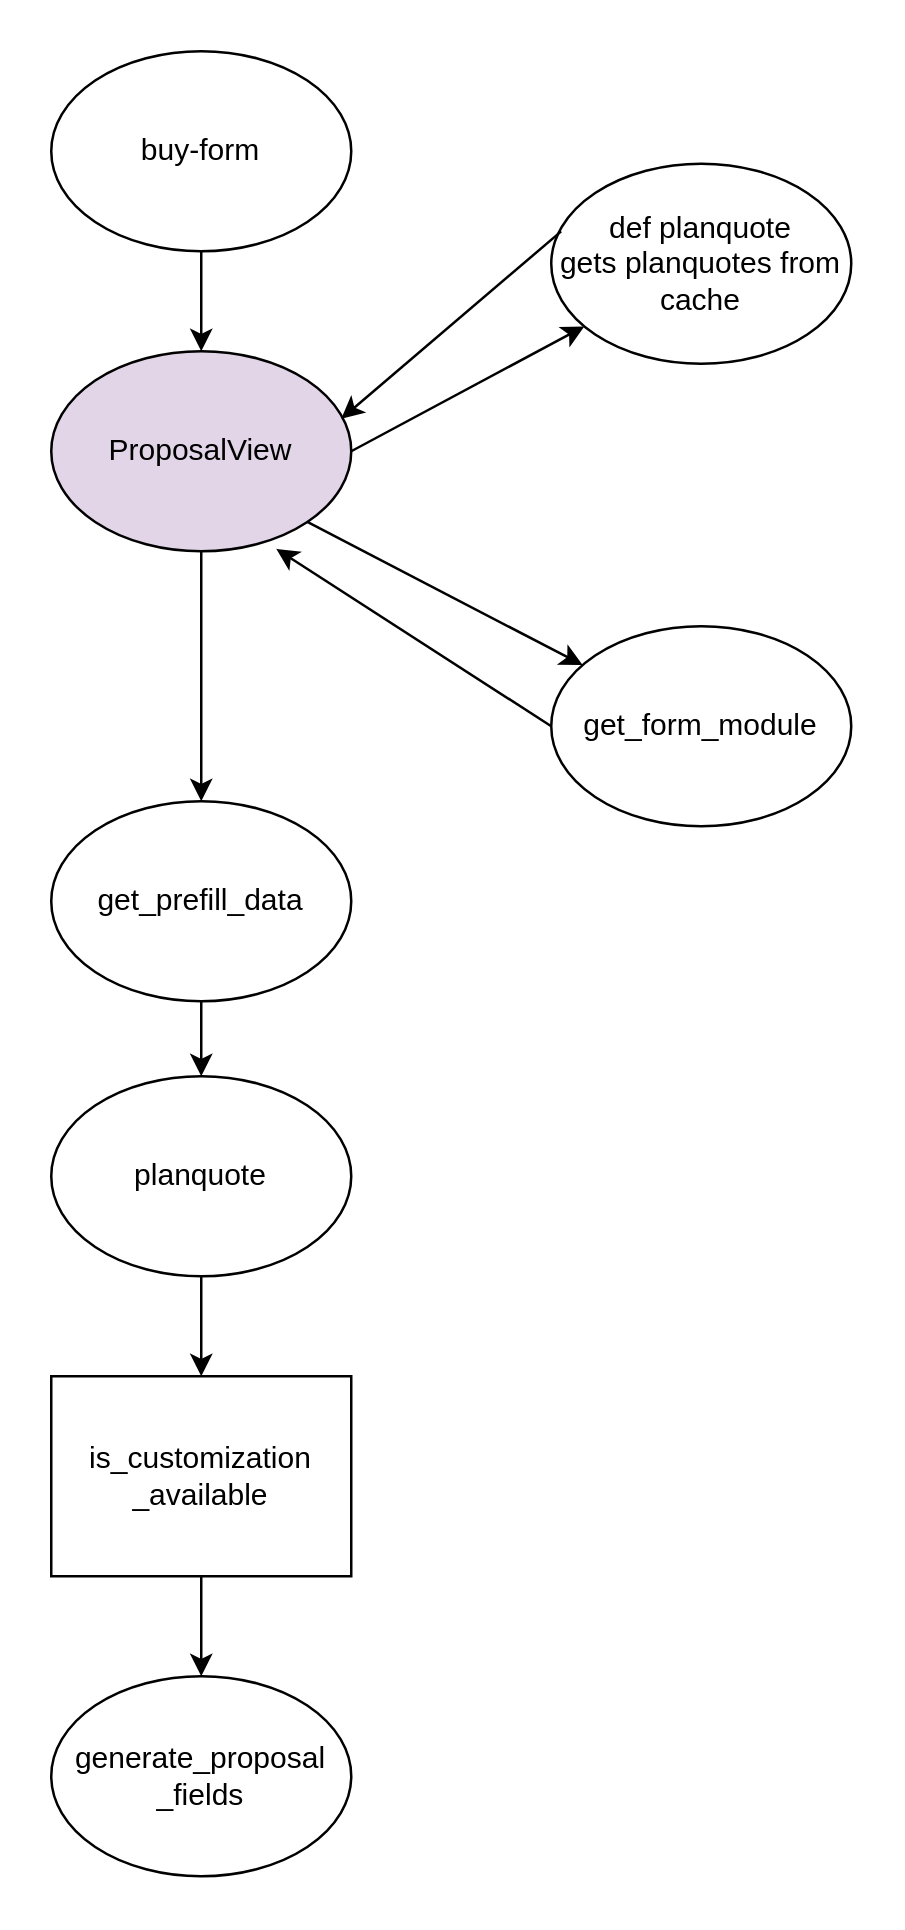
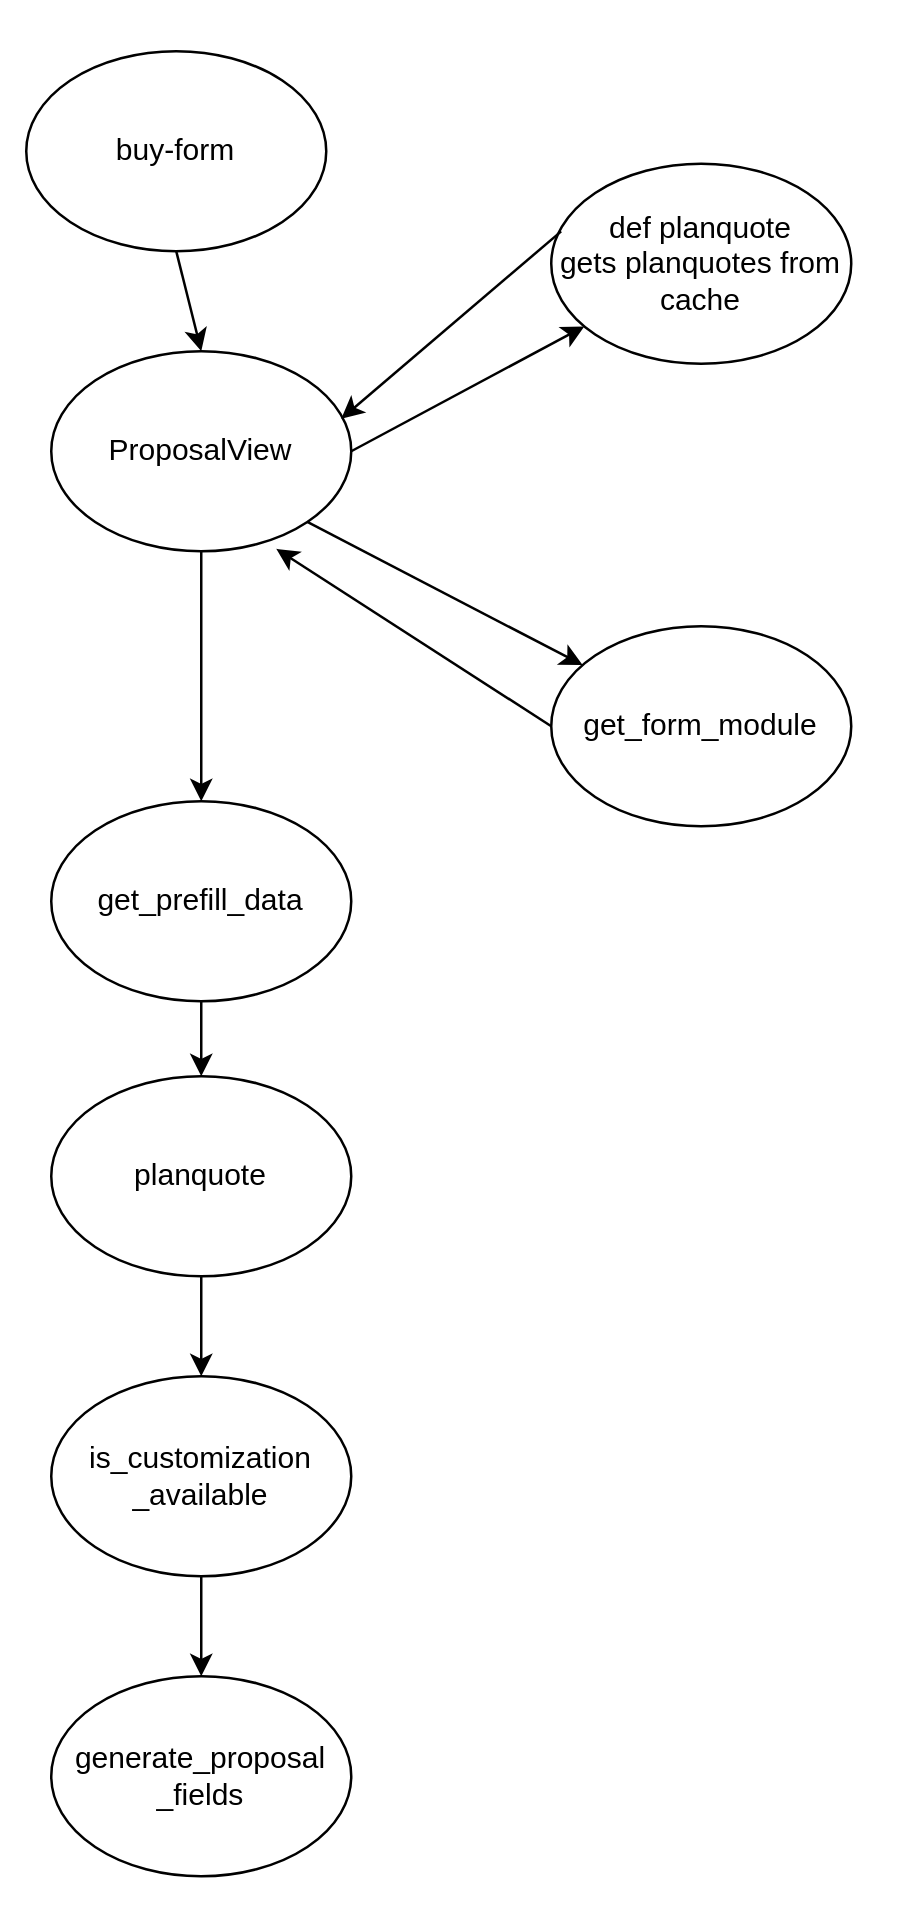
node "buy-form": moved (201, 151) -> (176, 151)
node "ProposalView": fillcolor #e1d5e7 -> #ffffff
node "is_customization _available": shape rectangle -> ellipse
